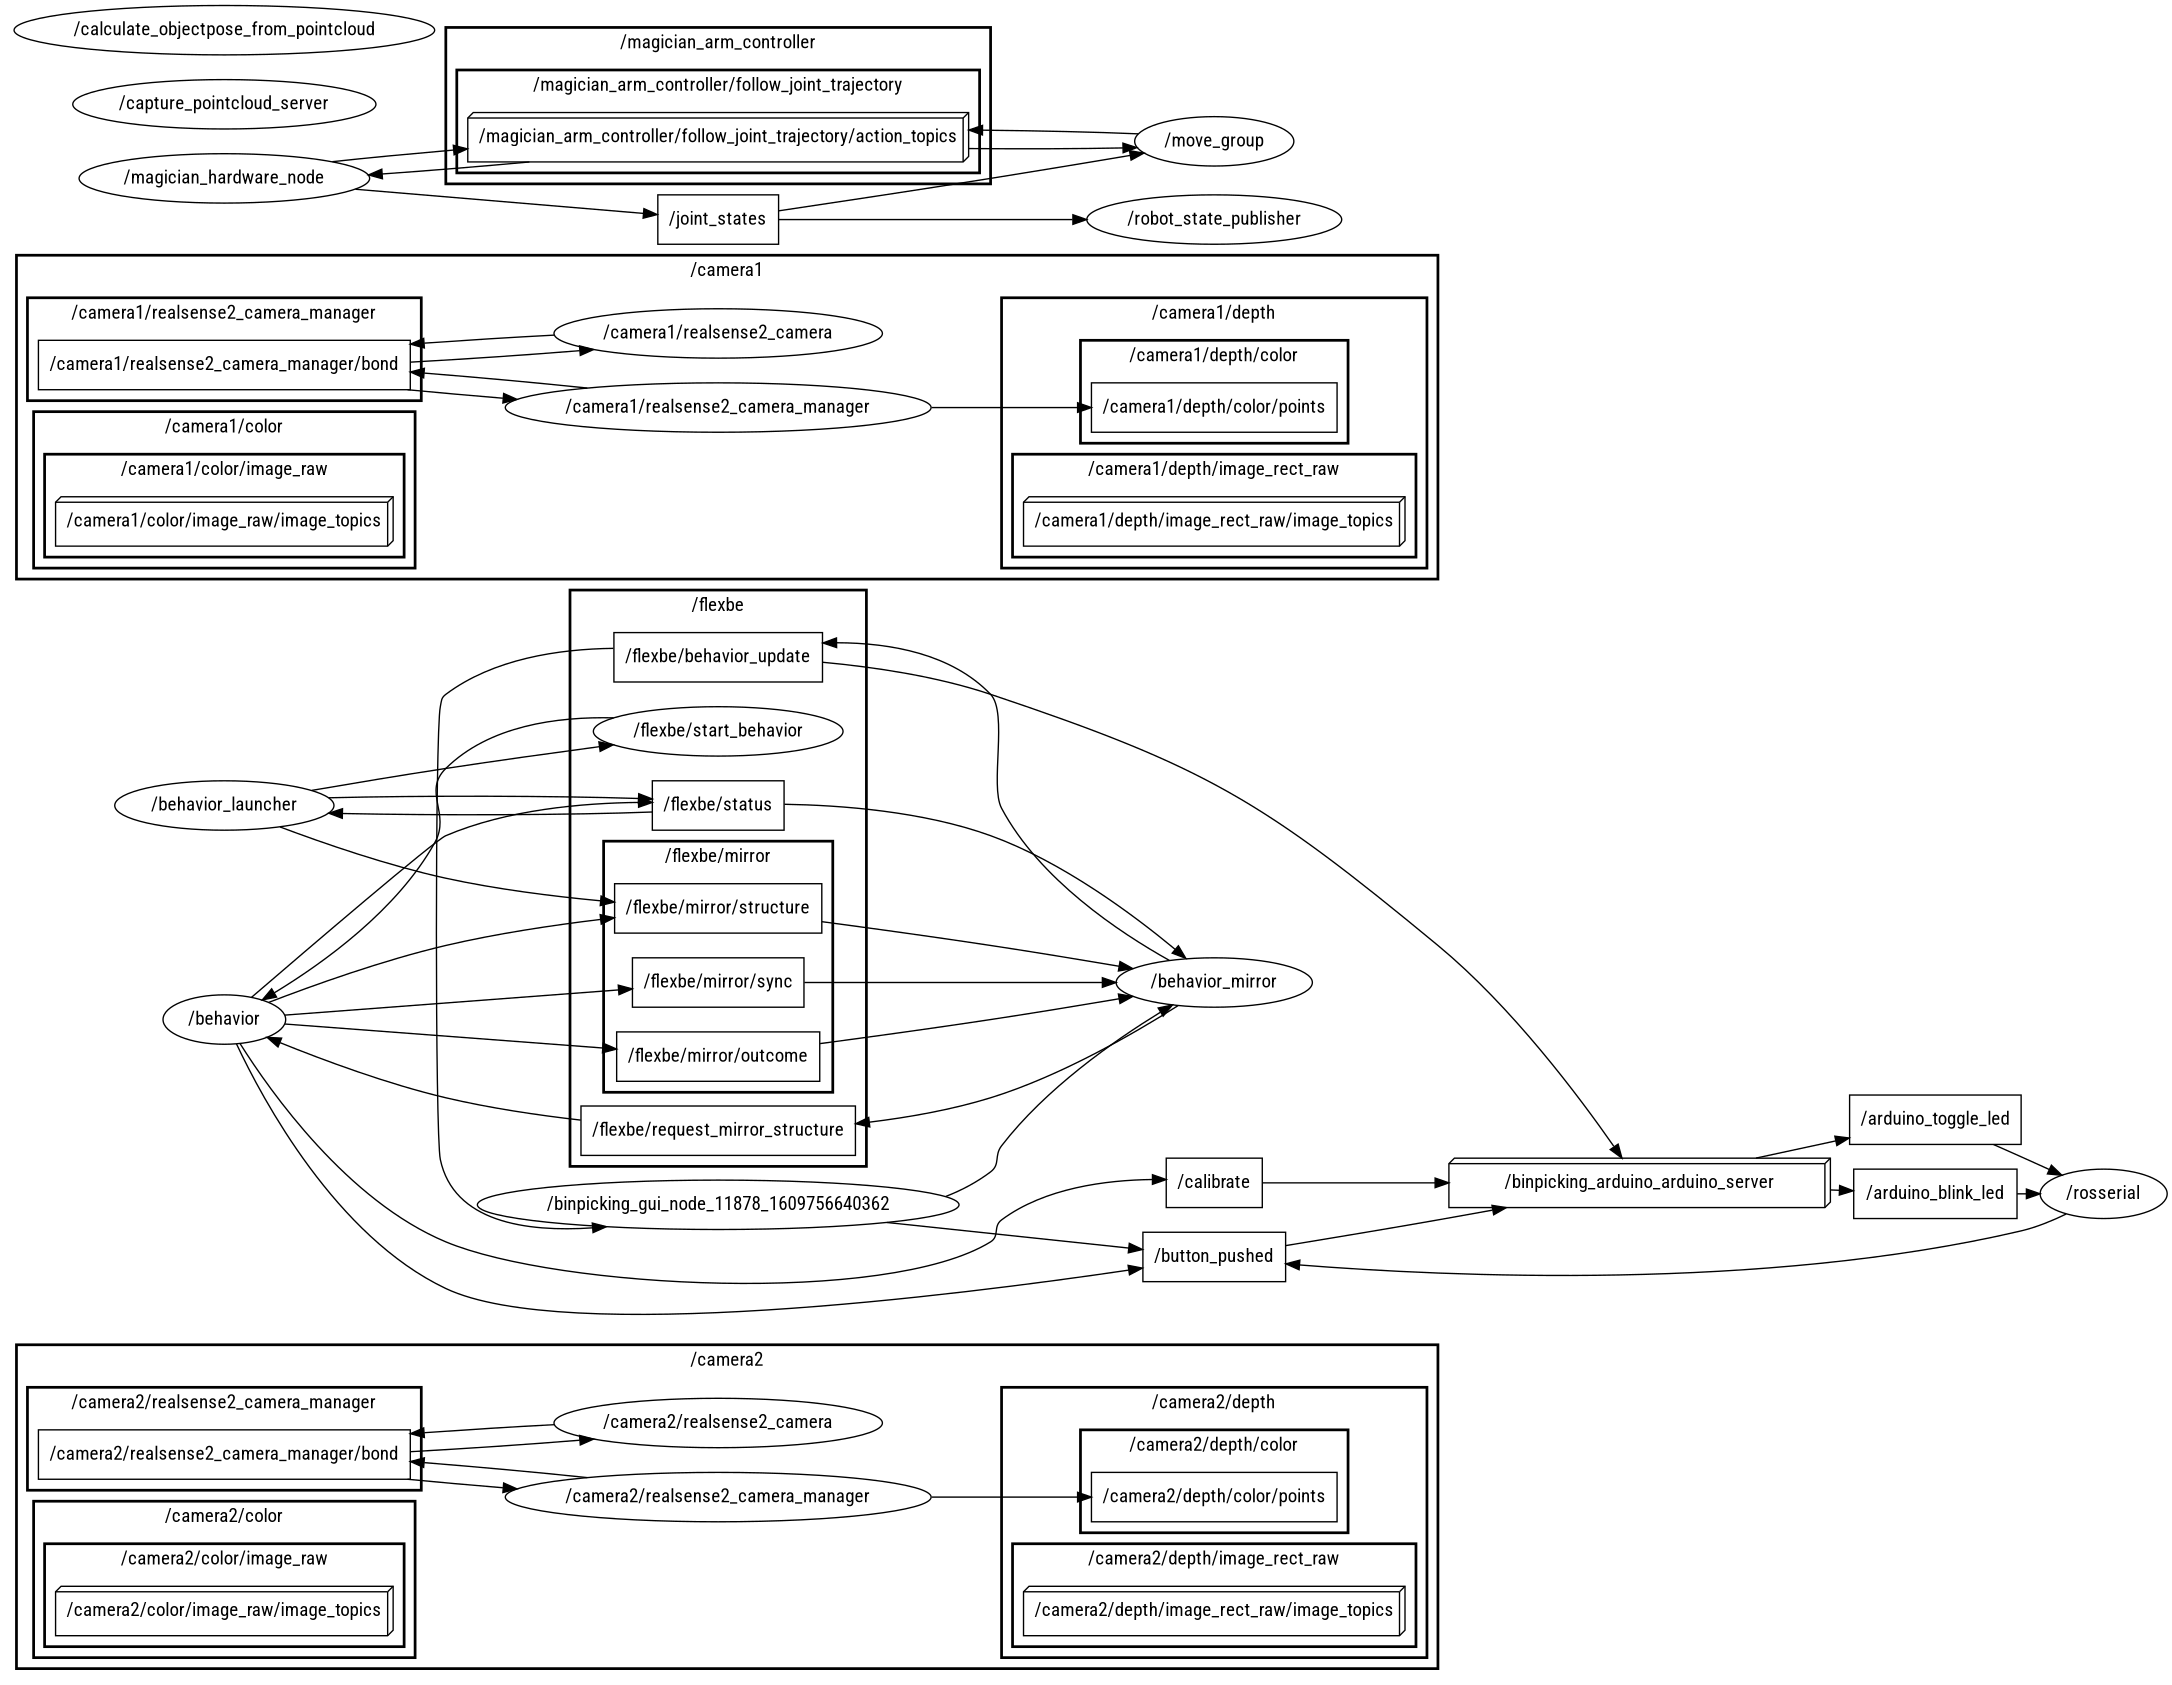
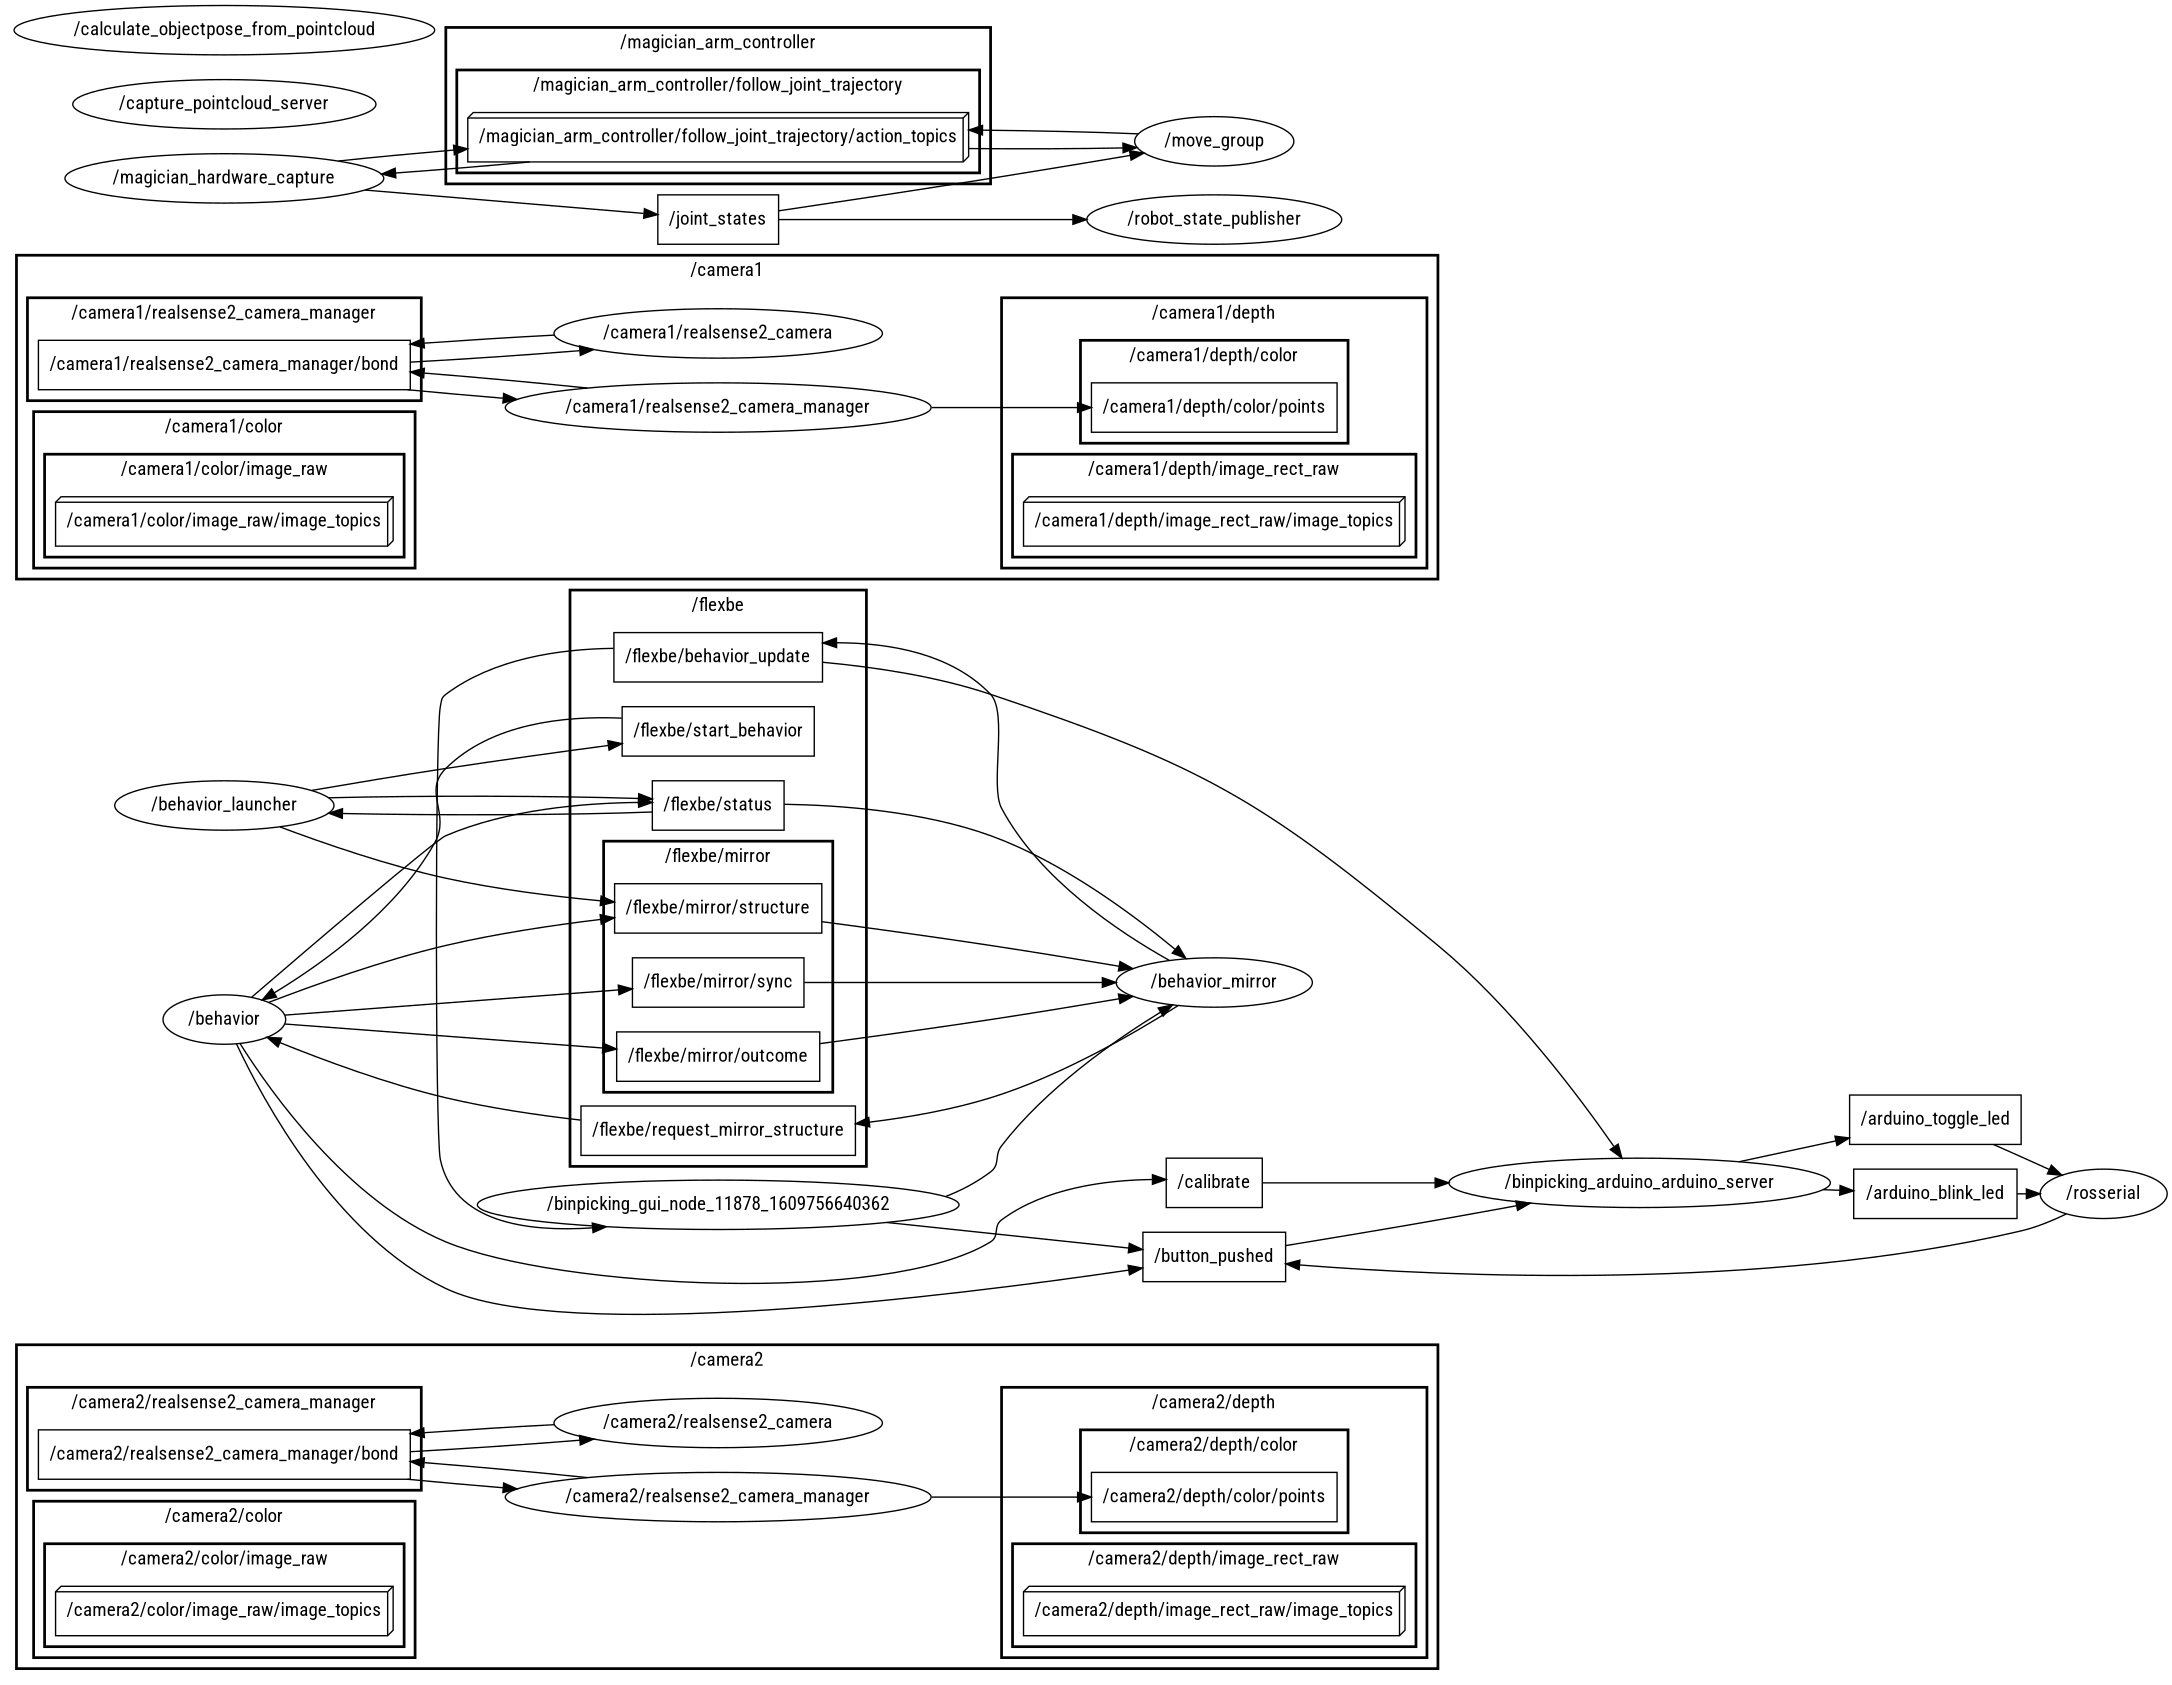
node "/magician_hardware_node": label "/magician_hardware_node" -> "/magician_hardware_capture"
node "/flexbe/start_behavior": shape ellipse -> box
node "/binpicking_arduino_arduino_server": shape box3d -> ellipse
